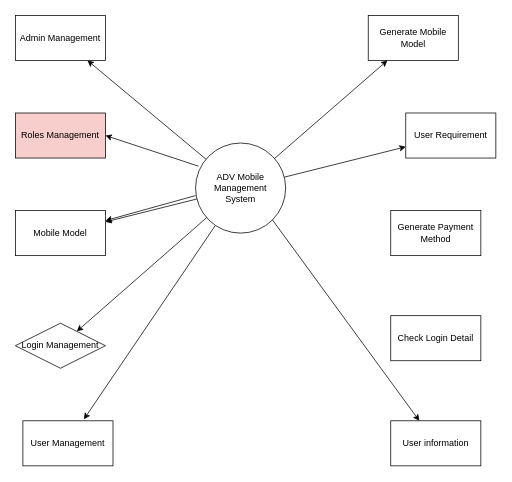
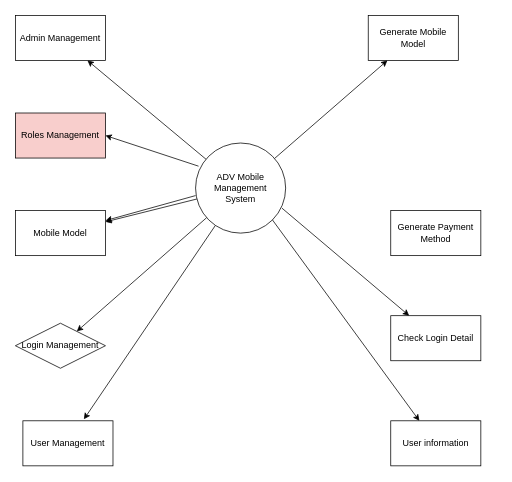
node "User Requirement": removed
edge "ADV Mobile Management System" -> "User Requirement": removed
edge "ADV Mobile Management System" -> "Check Login Detail": added
